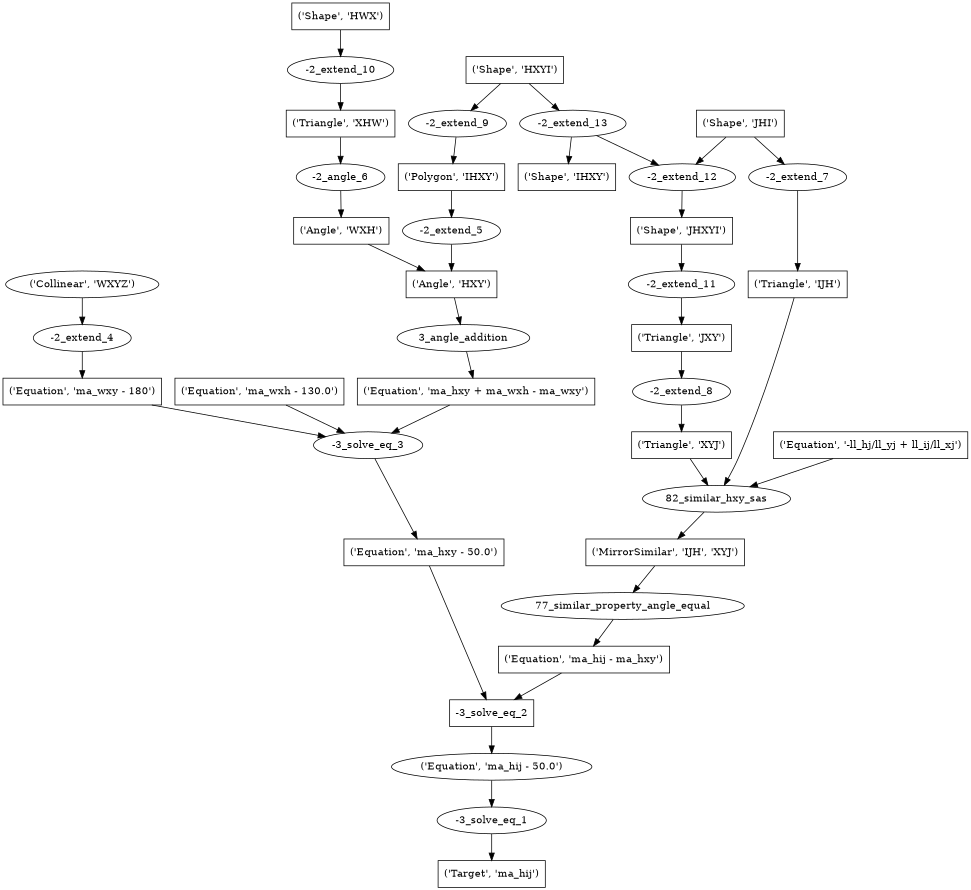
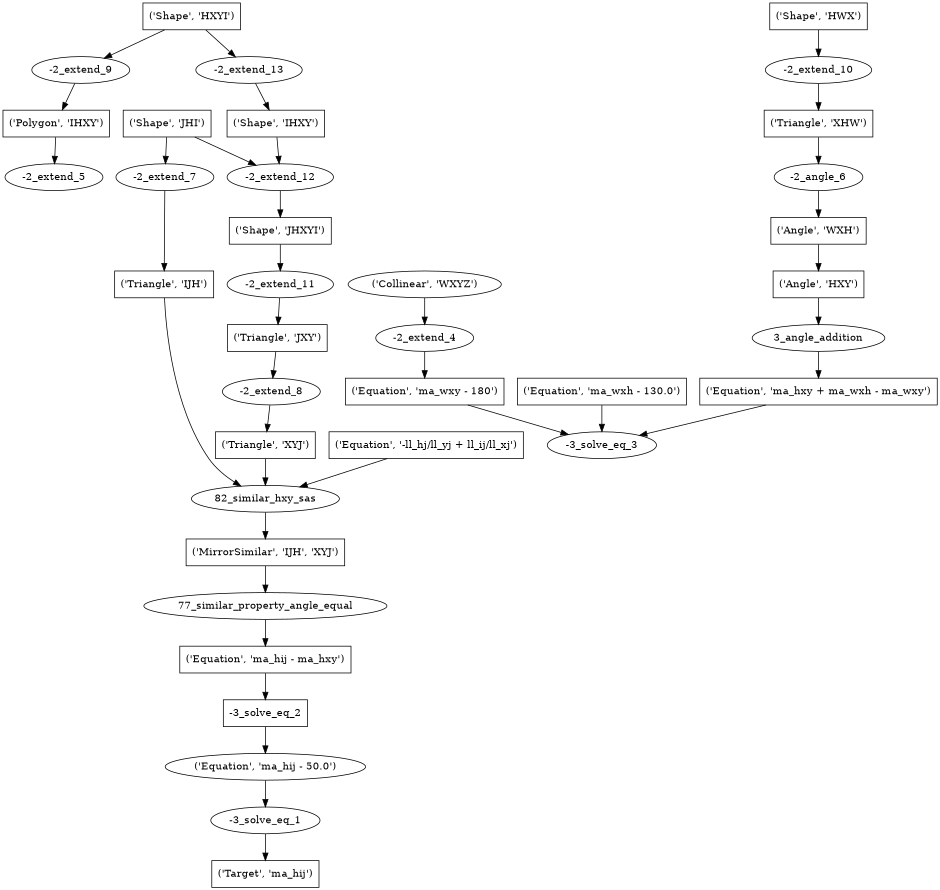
edge "-2_extend_13" -> "-2_extend_12": now "('Shape', 'IHXY')" -> "-2_extend_12"
edge "-2_extend_5" -> "('Angle', 'HXY')": removed
node "('Equation', 'ma_hxy - 50.0')": removed
